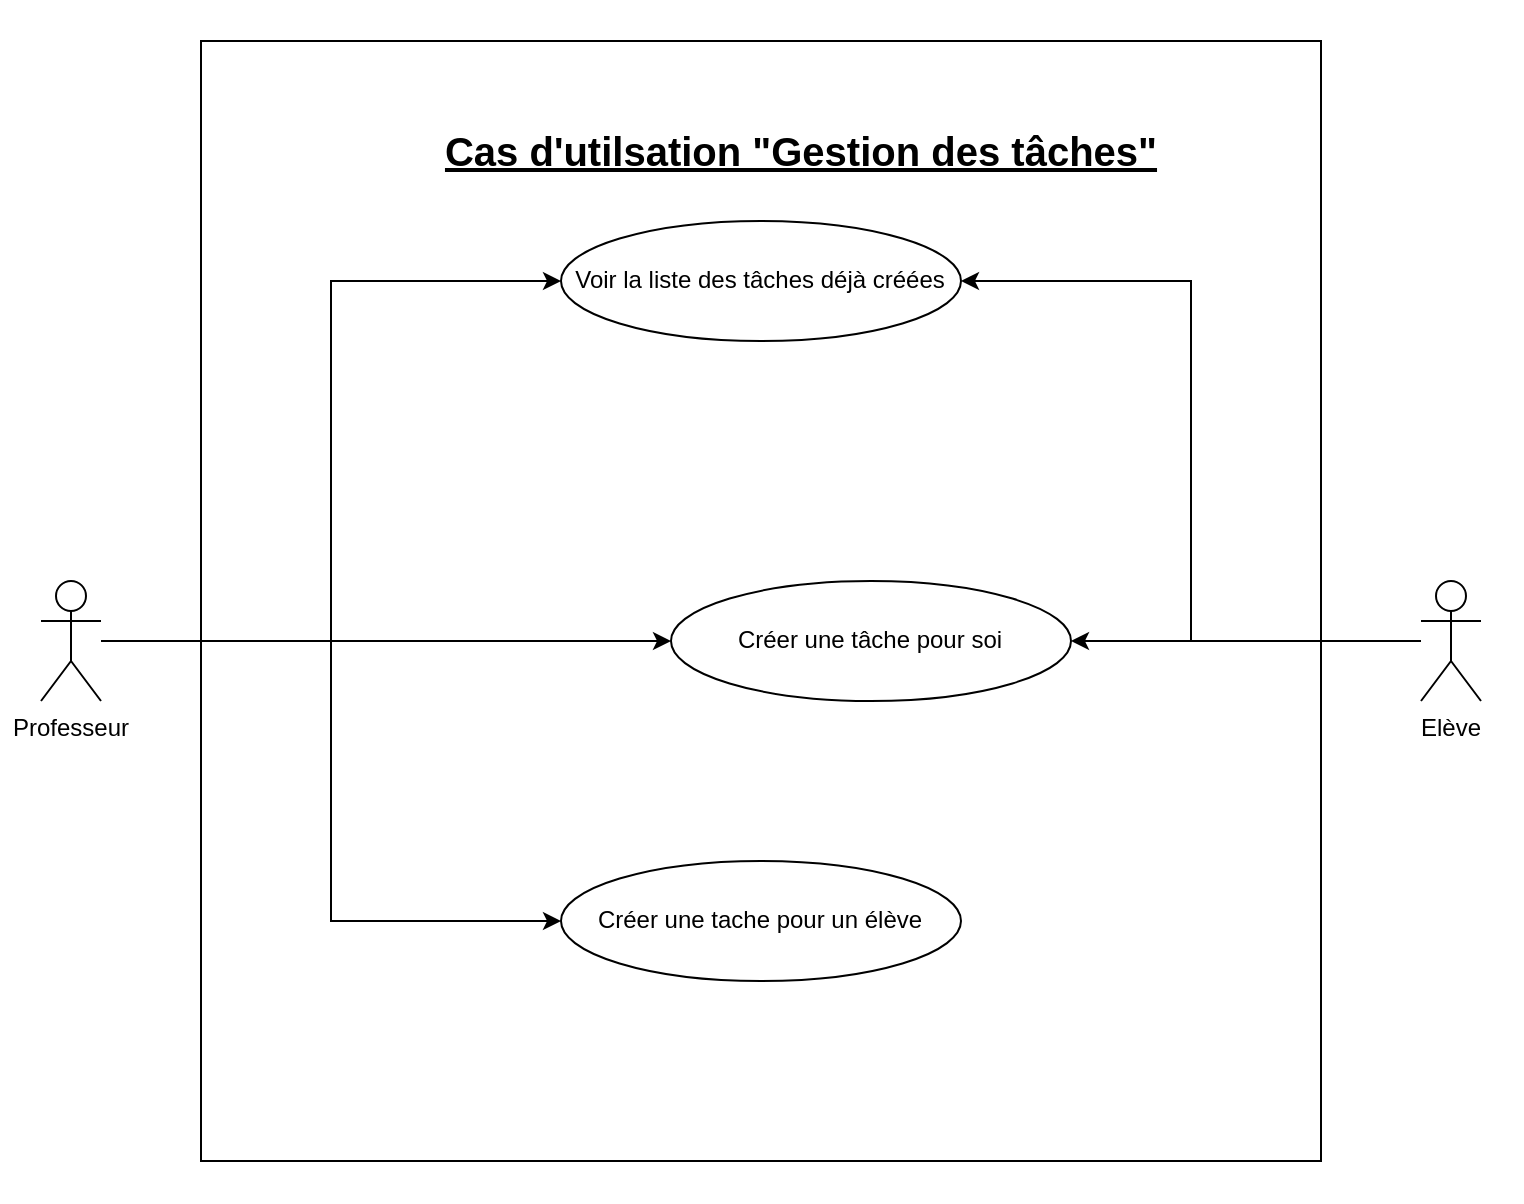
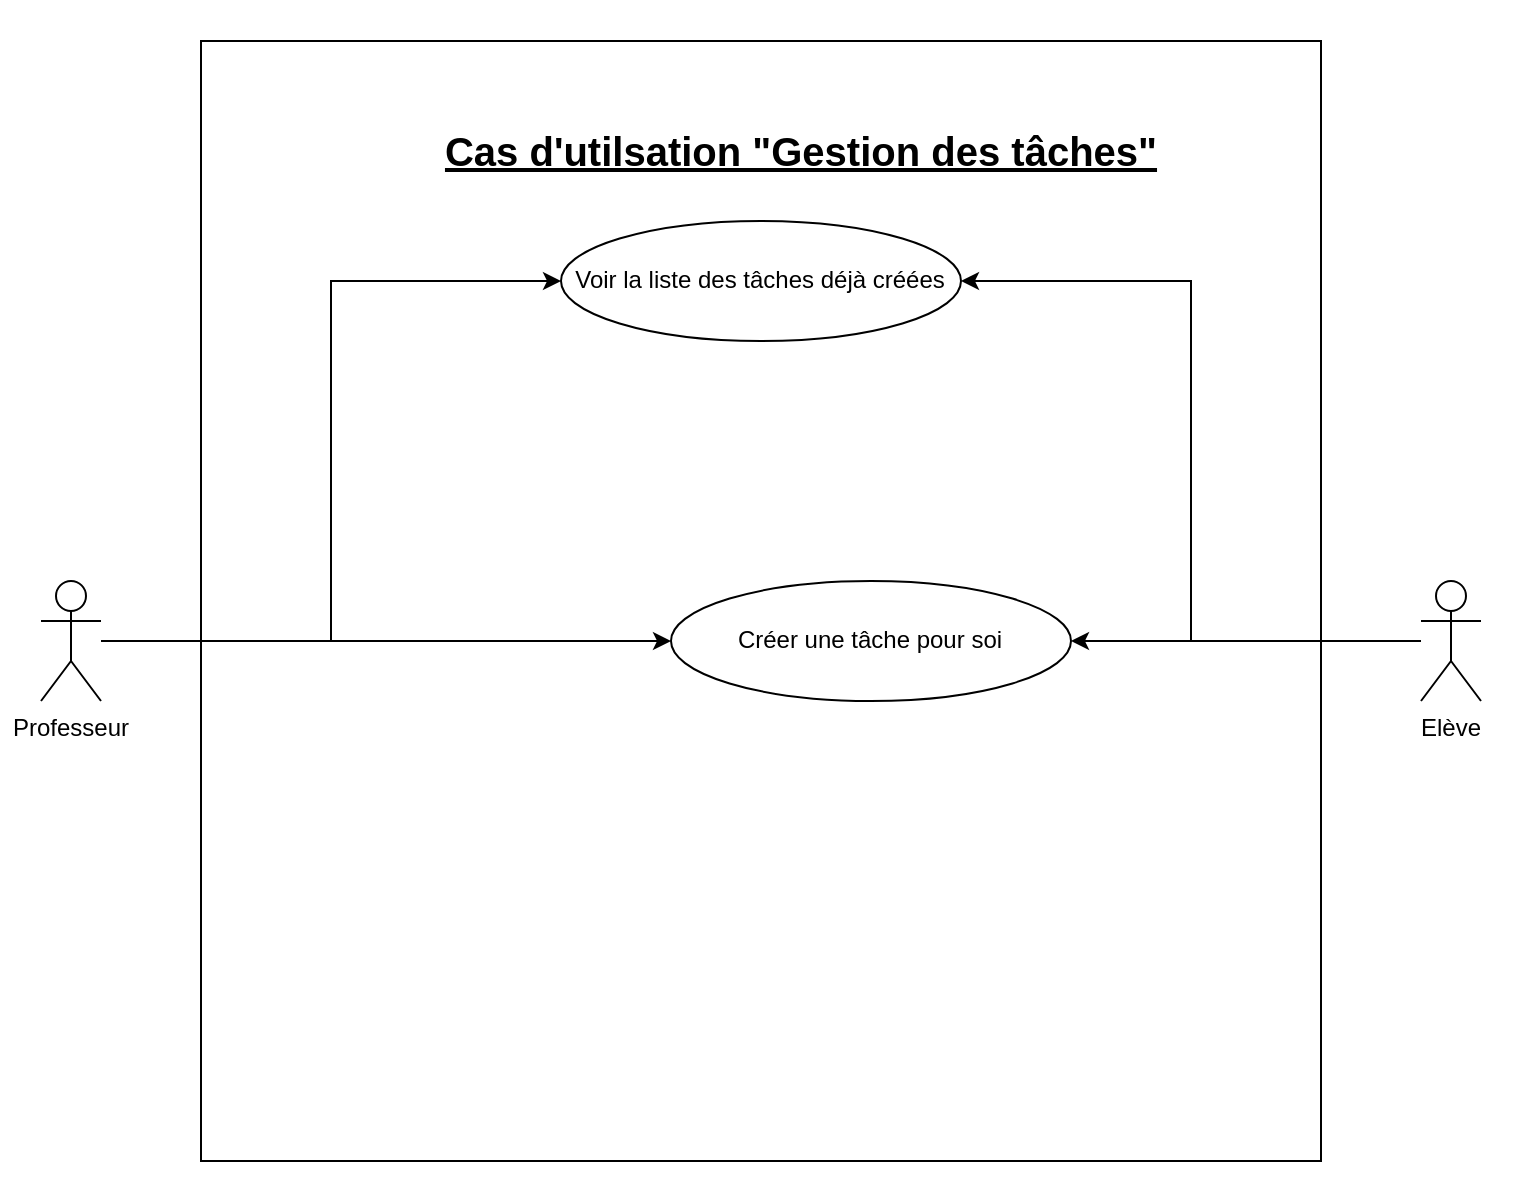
edge "Professeur" -> "Créer une tache pour un élève": removed
node "Créer une tache pour un élève": removed
